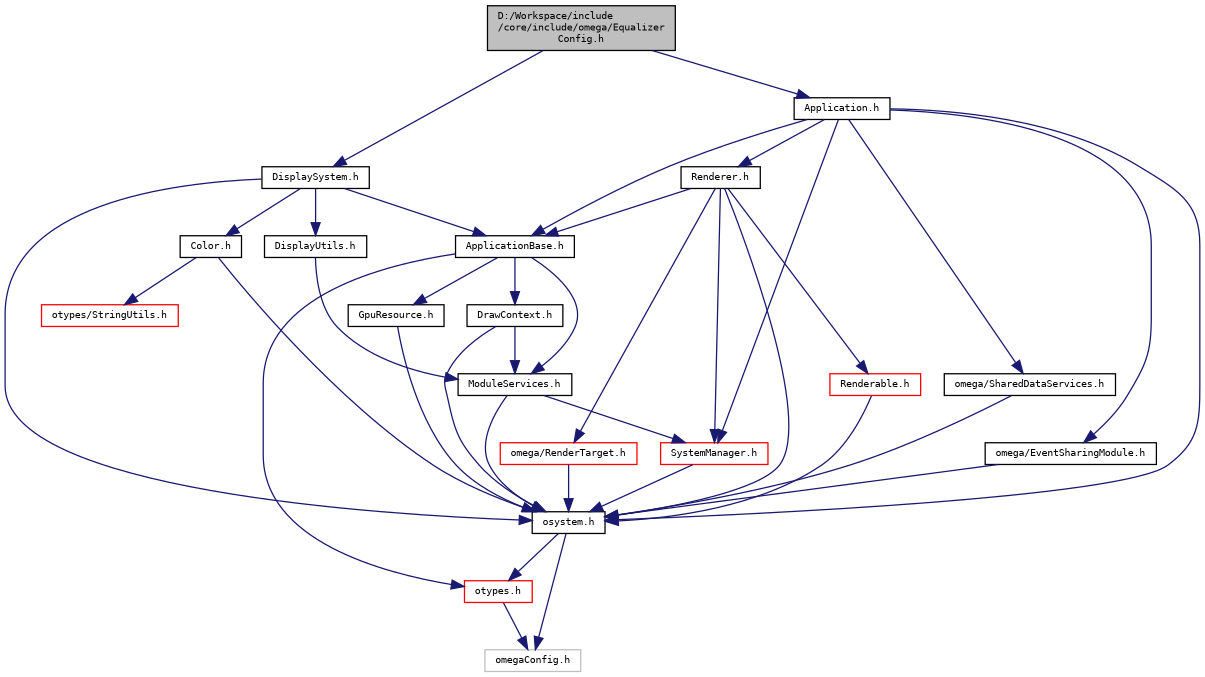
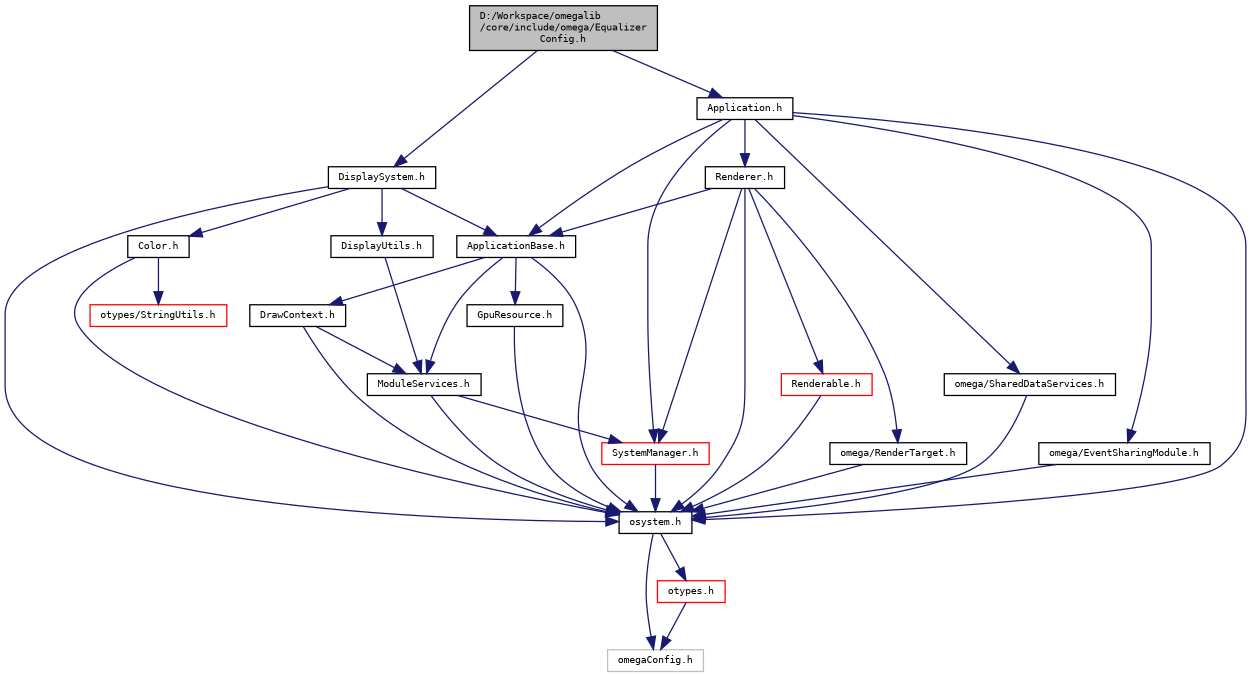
node "D:/Workspace/include /core/include/omega/Equalizer Config.h": label "D:/Workspace/include /core/include/omega/Equalizer Config.h" -> "D:/Workspace/omegalib /core/include/omega/Equalizer Config.h"
edge "ApplicationBase.h" -> "otypes.h": now "ApplicationBase.h" -> "osystem.h"
node "omega/RenderTarget.h": color red -> black
